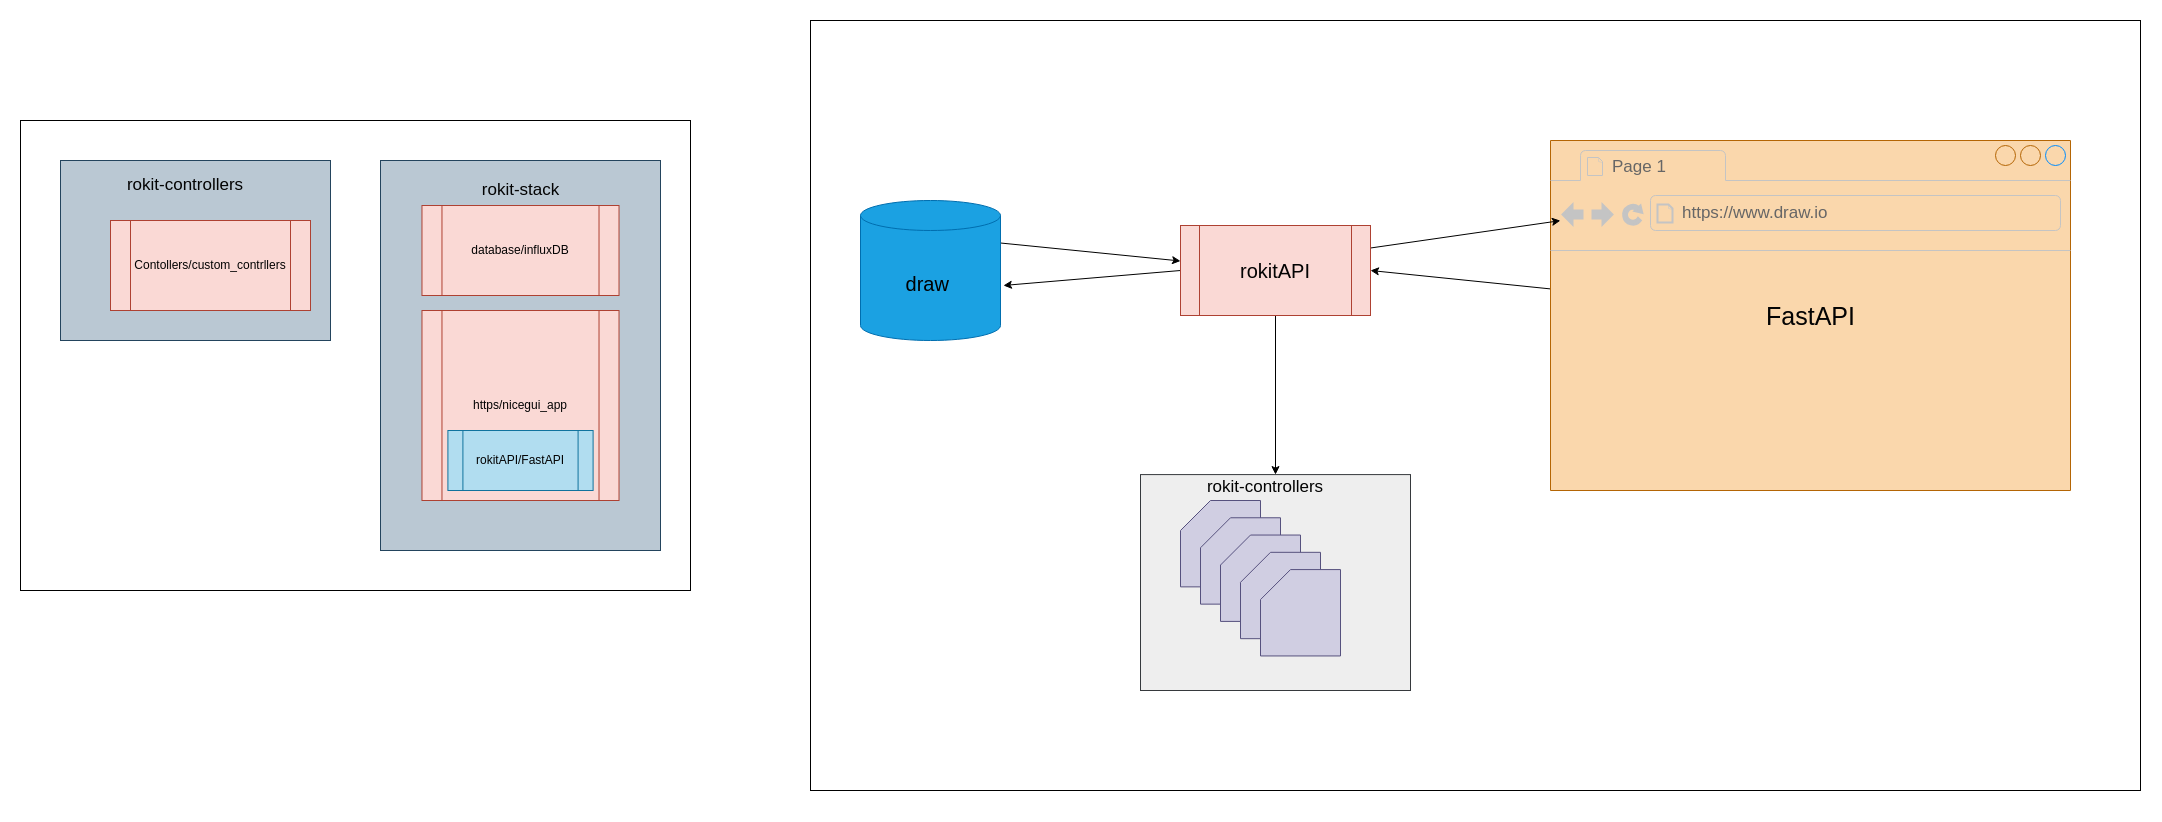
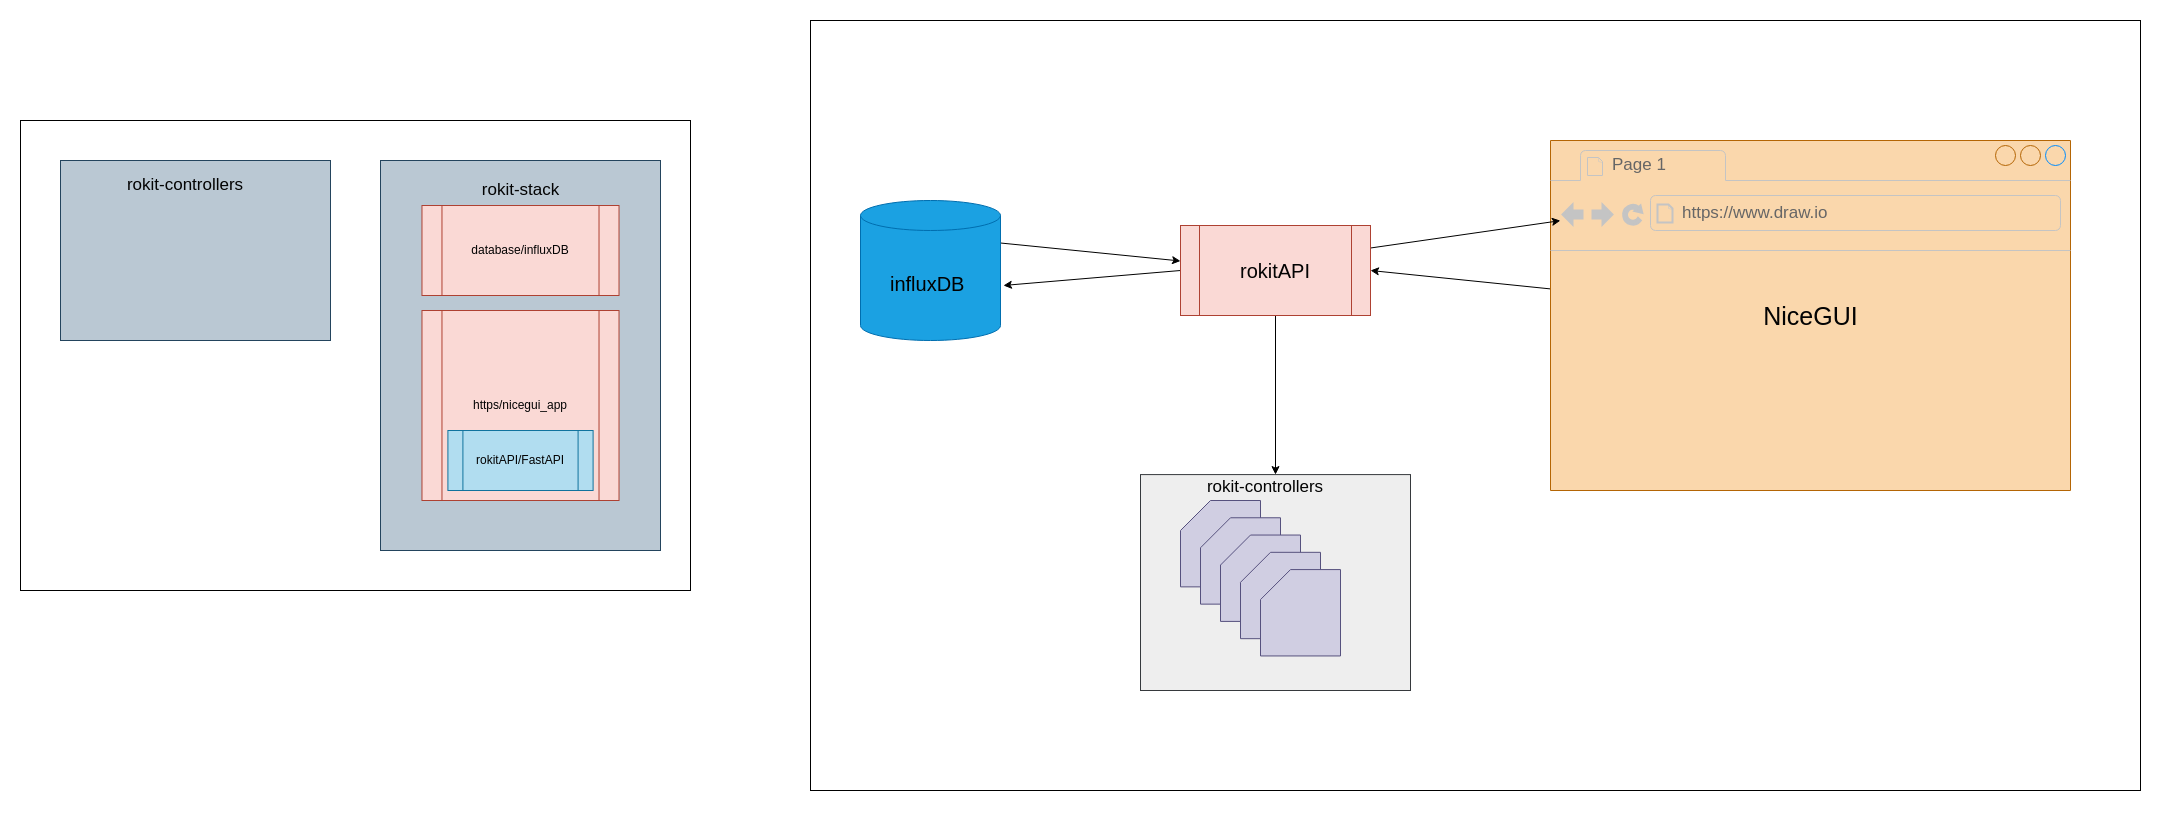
node "Page 1": size 175x30 -> 110x26
node "Contollers/custom_contrllers": removed
node "draw": label "draw" -> "influxDB"
node "FastAPI": label "FastAPI" -> "NiceGUI"
